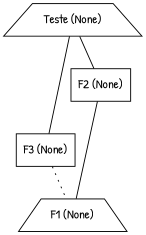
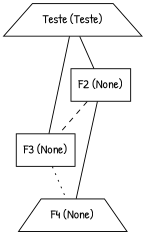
node "Teste (None)": label "Teste (None)" -> "Teste (Teste)"
edge "F2 (None)" -- "F3 (None)": added
node "F1 (None)": label "F1 (None)" -> "F4 (None)"
